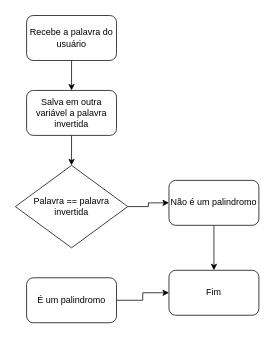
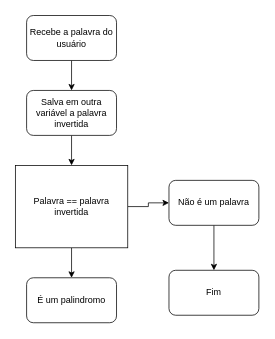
node "Não é um palindromo": label "Não é um palindromo" -> "Não é um palavra"
node "Palavra == palavra invertida": shape diamond -> rectangle
edge "Palavra == palavra invertida" -> "É um palindromo": added
edge "É um palindromo" -> "Fim": removed
